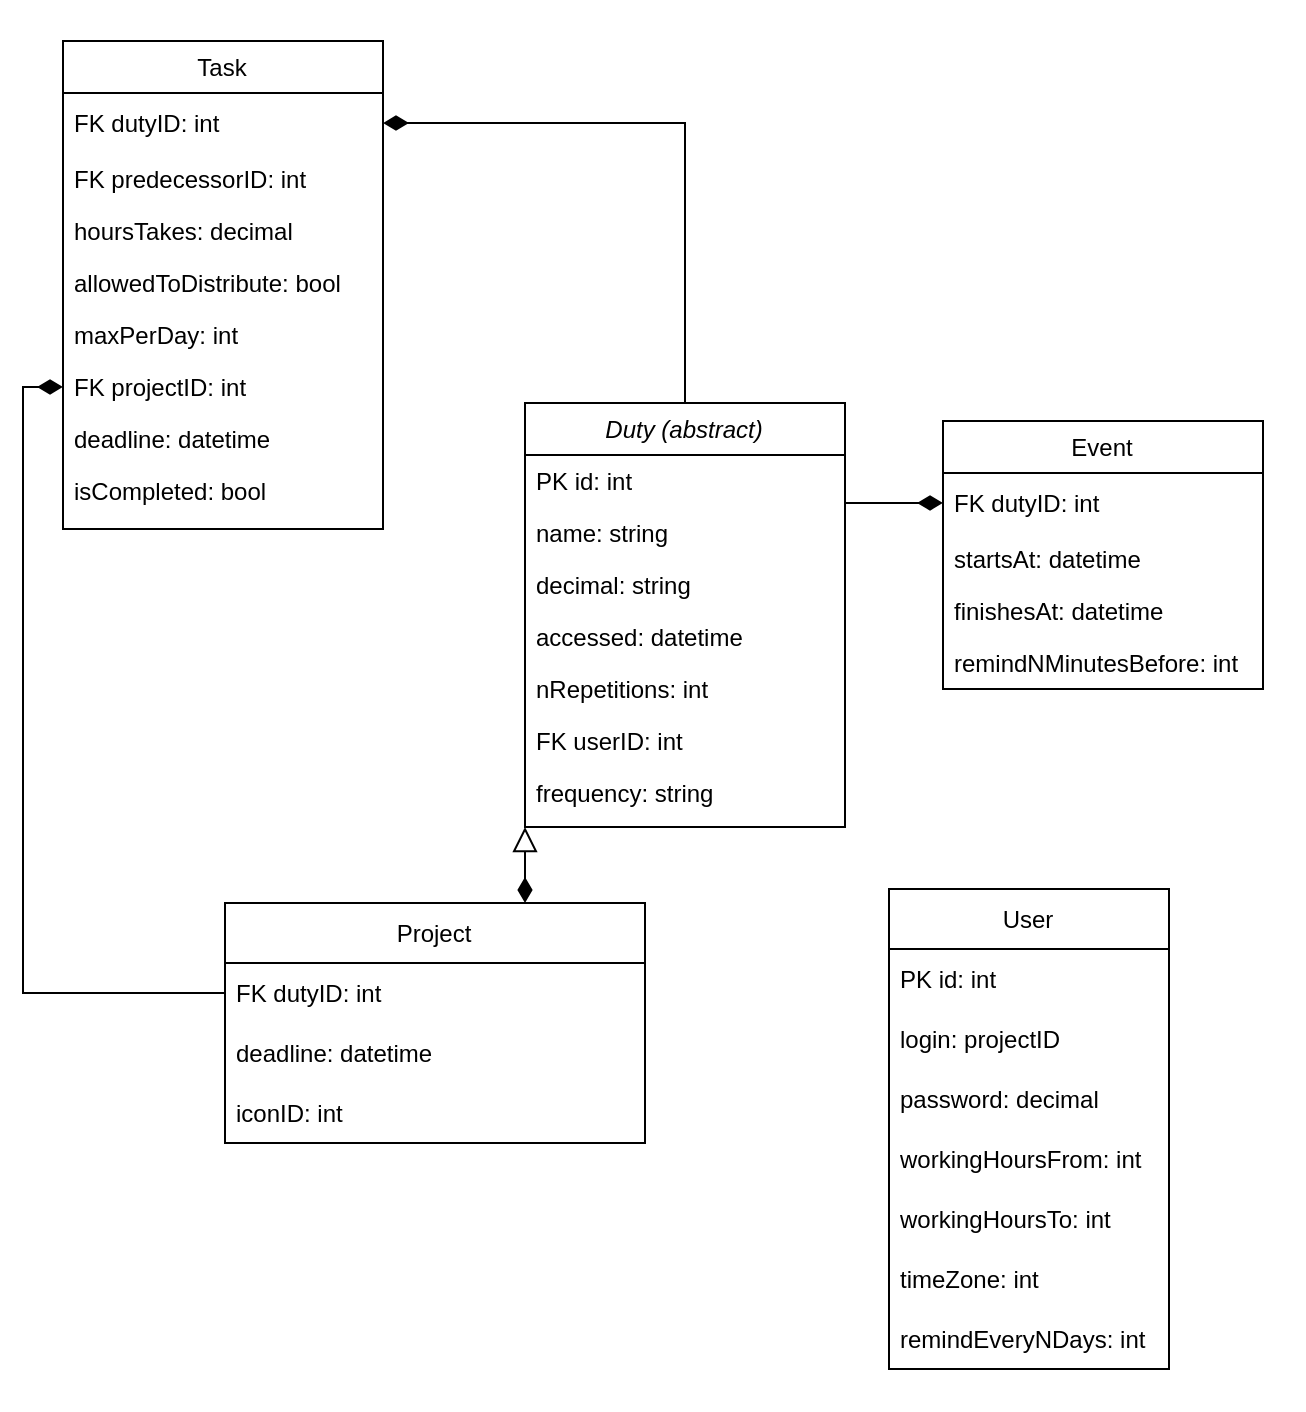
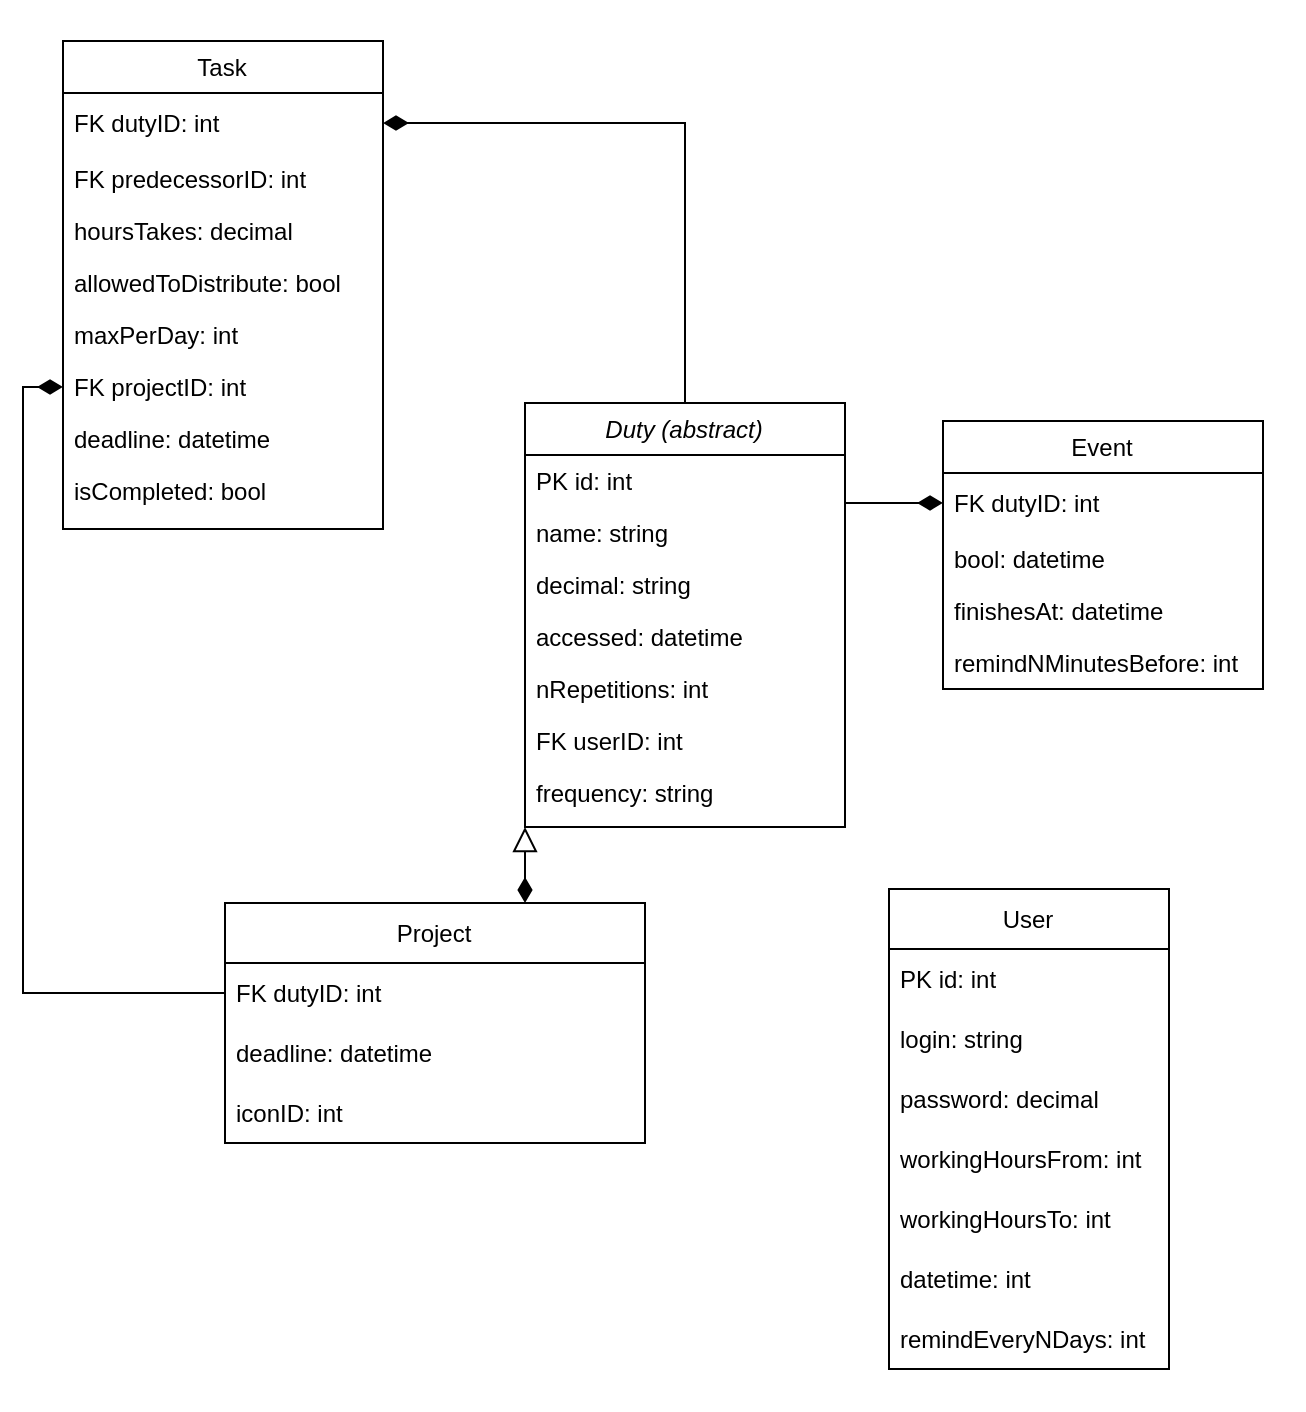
node "startsAt: datetime": label "startsAt: datetime" -> "bool: datetime"
node "login: projectID": label "login: projectID" -> "login: string"
node "timeZone: int": label "timeZone: int" -> "datetime: int"
